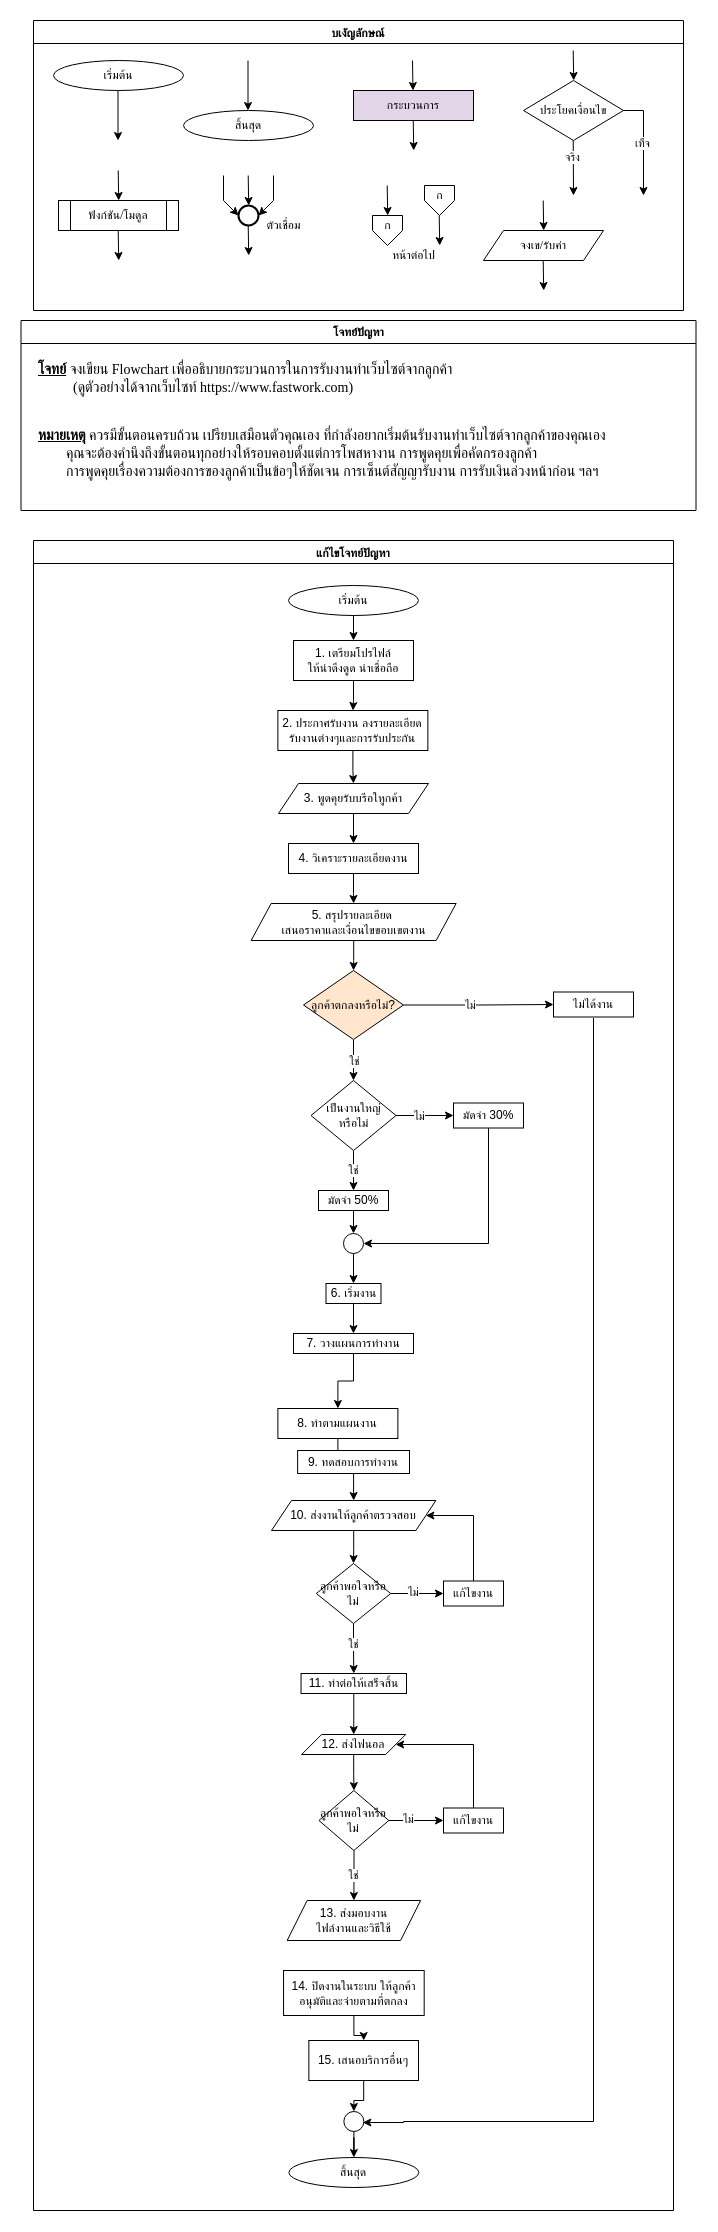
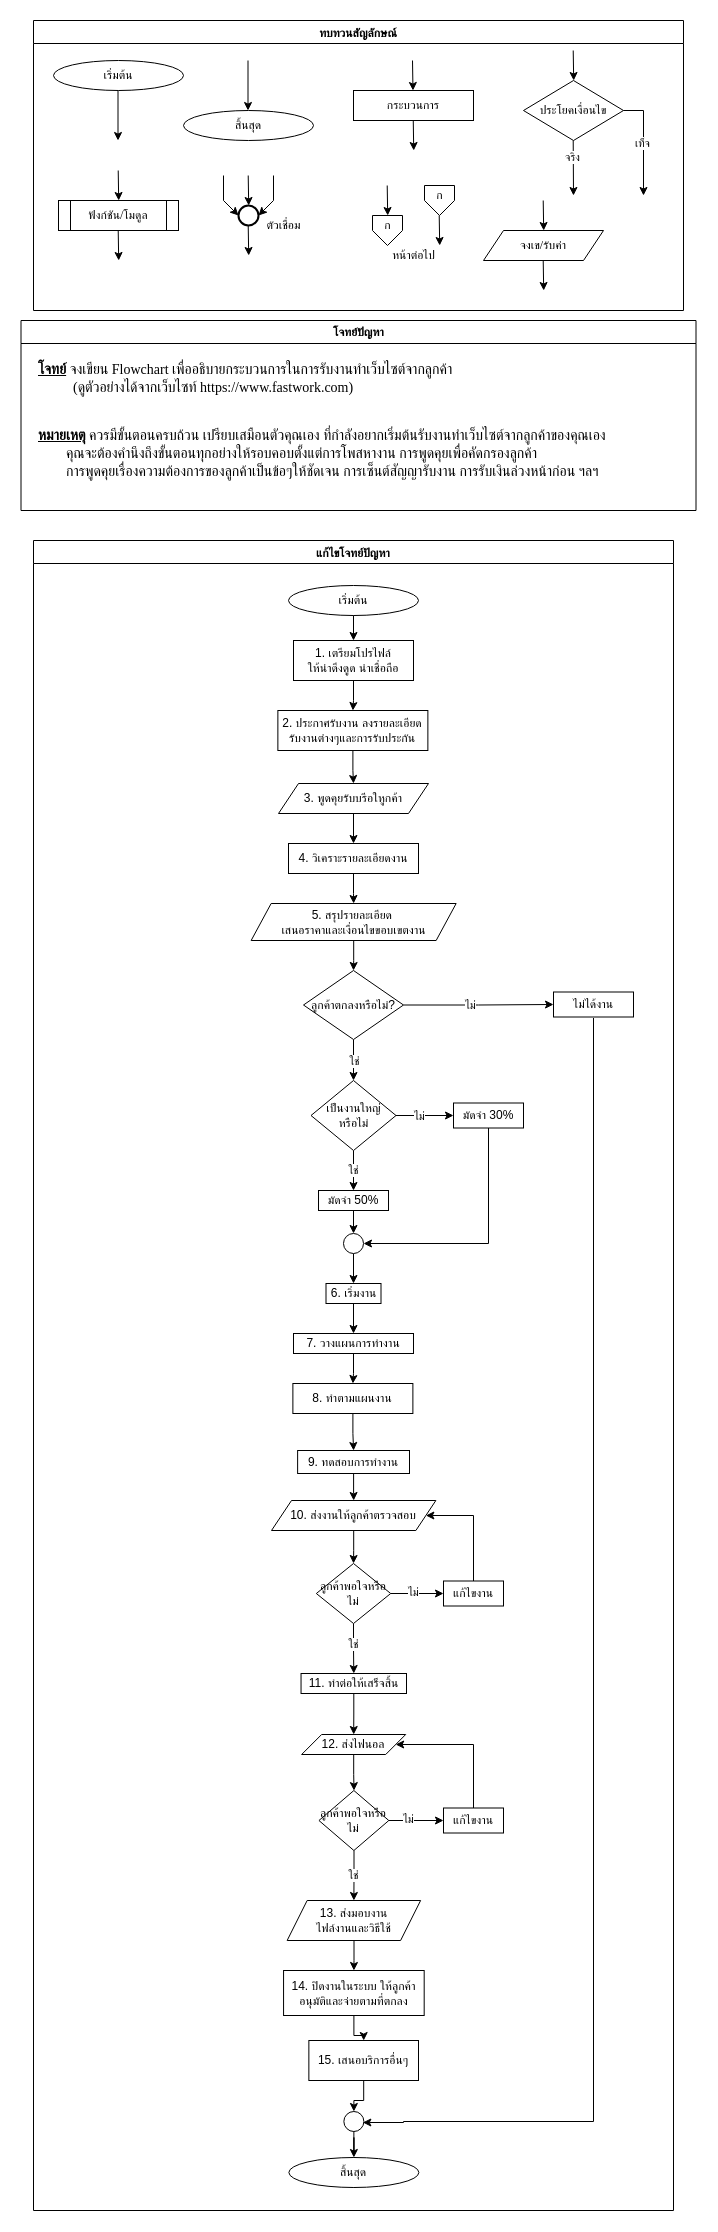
node "บเงัญลักษณ์": label "บเงัญลักษณ์" -> "ทบทวนสัญลักษณ์"
node "กระบวนการ": fillcolor #e1d5e7 -> #ffffff
node "ลูกค้าตกลงหรือไม่?": fillcolor #ffe6cc -> #ffffff
node "8. ทำตามแผนงาน": moved (338, 1424) -> (353, 1399)
edge "13. ส่งมอบงาน ไฟล์งานและวิธีใช้" -> "14. ปิดงานในระบบ ให้ลูกค้าอนุมัติและจ่ายตามที่ตกลง": added
